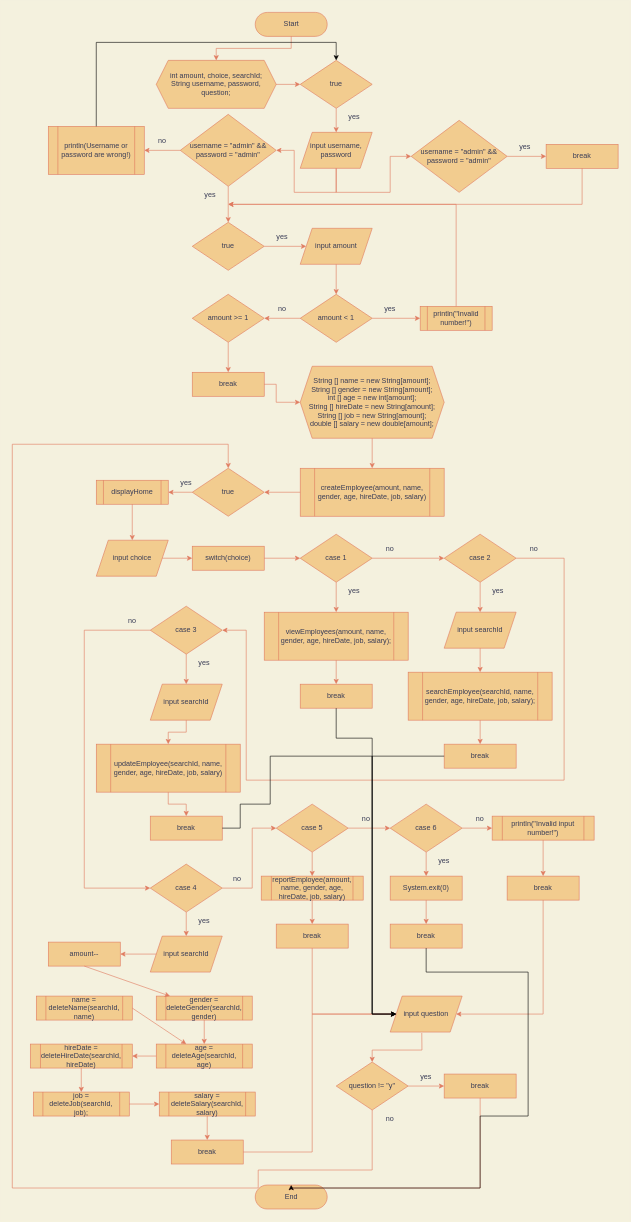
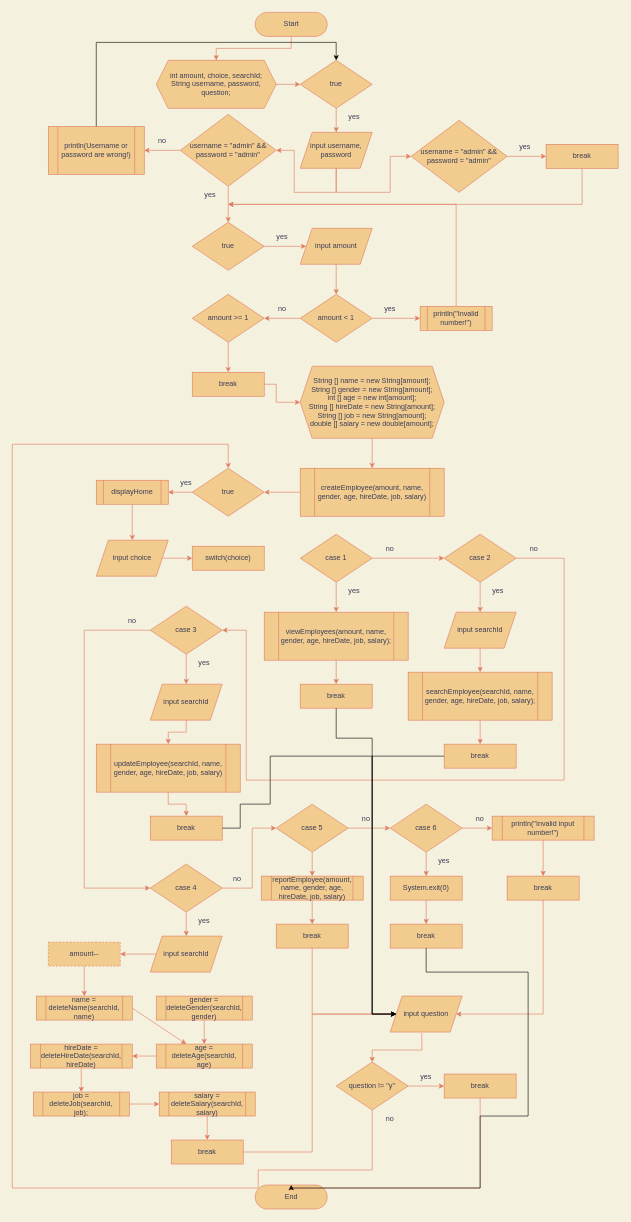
edge "switch(choice)" -> "case 1": removed
node "amount--": style solid -> dashed
edge "amount--" -> "gender = deleteGender(searchId, gender)": now "amount--" -> "name = deleteName(searchId, name)"
